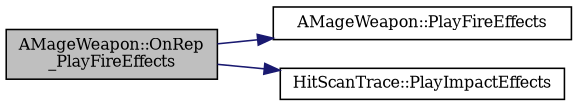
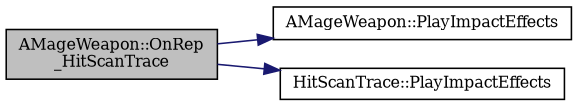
node "AMageWeapon::PlayFireEffects": label "AMageWeapon::PlayFireEffects" -> "AMageWeapon::PlayImpactEffects"
node "AMageWeapon::OnRep _PlayFireEffects": label "AMageWeapon::OnRep _PlayFireEffects" -> "AMageWeapon::OnRep _HitScanTrace"
